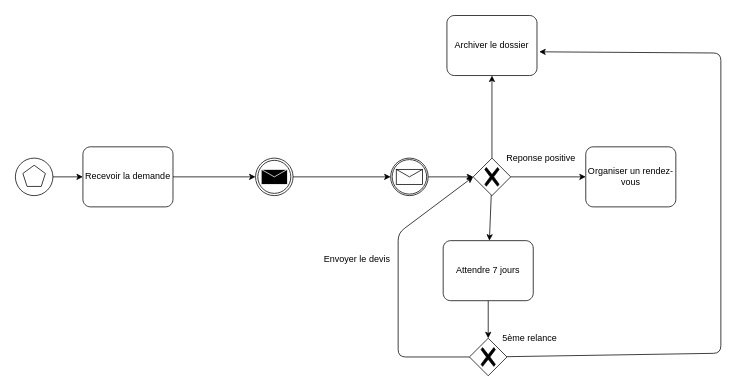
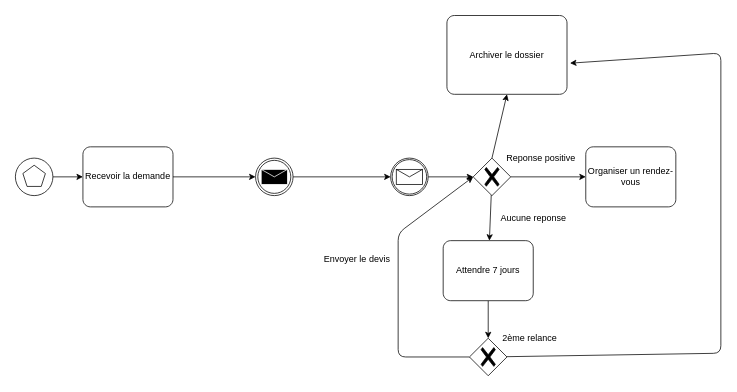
node "Archiver le dossier": size 90x60 -> 120x79
node "Aucune reponse": added
node "5ème relance": label "5ème relance" -> "2ème relance"
